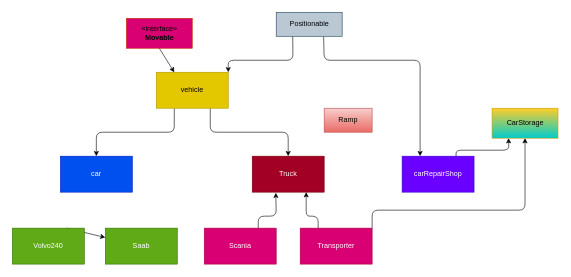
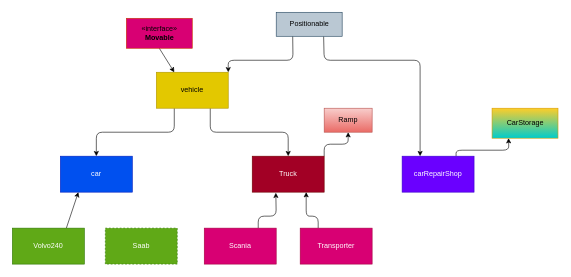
edge "Truck" -> "Ramp": added
edge "Transporter" -> "CarStorage": removed
edge "Volvo240" -> "Saab": now "Volvo240" -> "car"
node "Saab": style solid -> dashed
